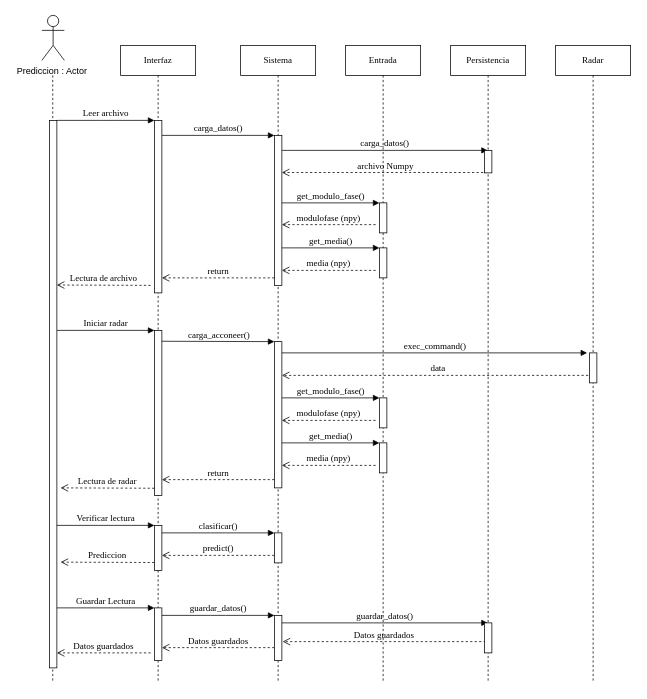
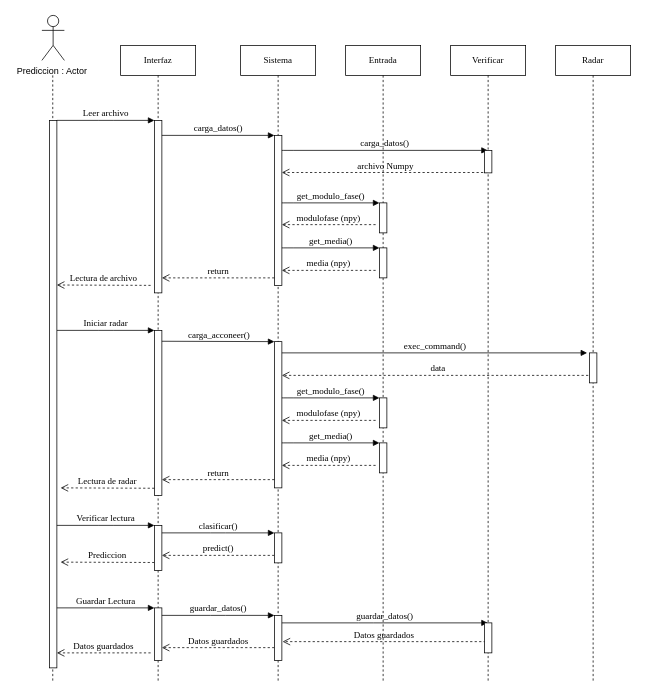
node "Persistencia": label "Persistencia" -> "Verificar"
